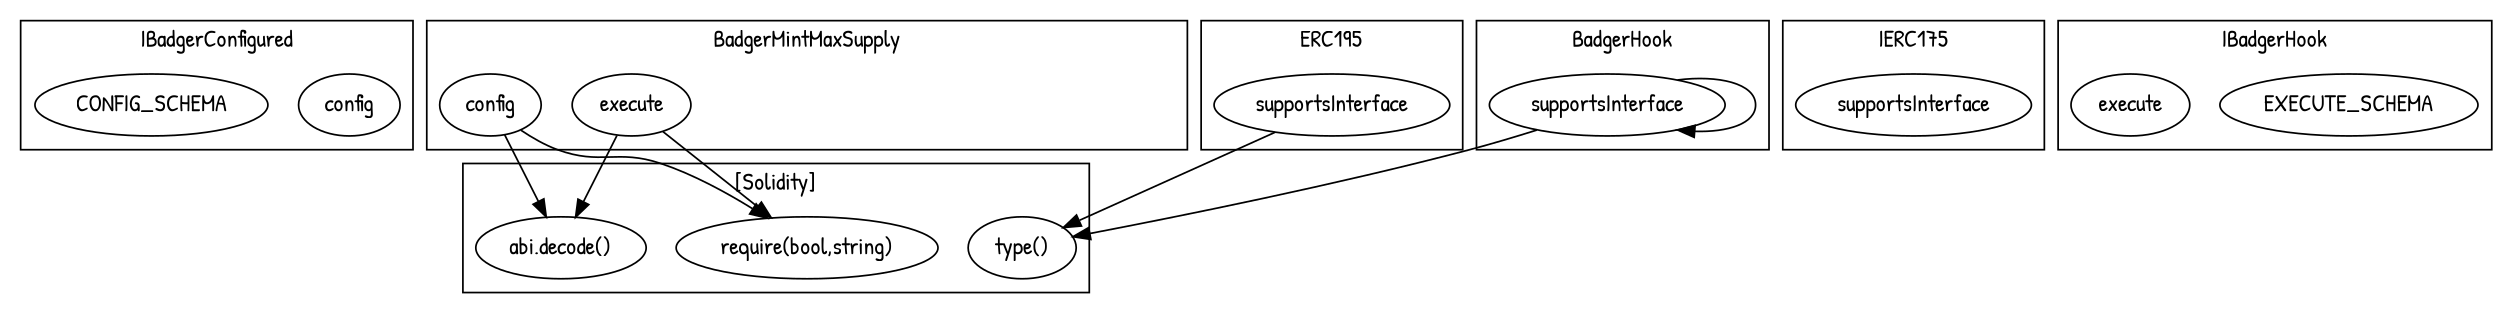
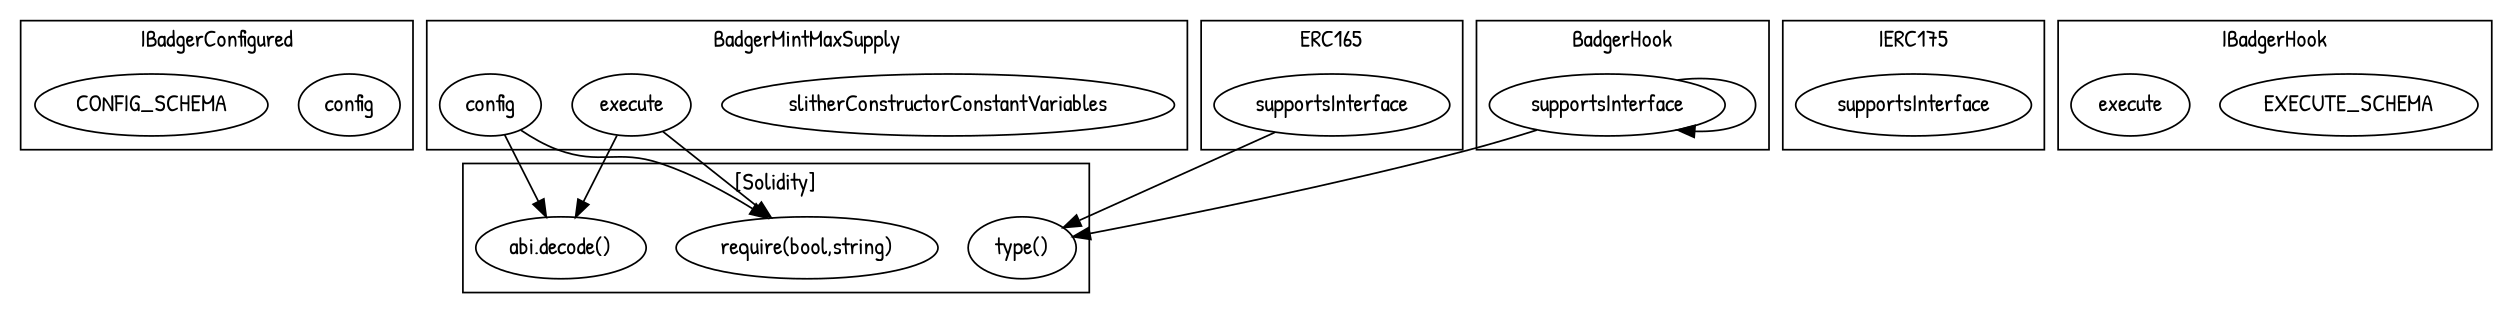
cluster "ERC195": label "ERC195" -> "ERC165"
node "slitherConstructorConstantVariables": added
